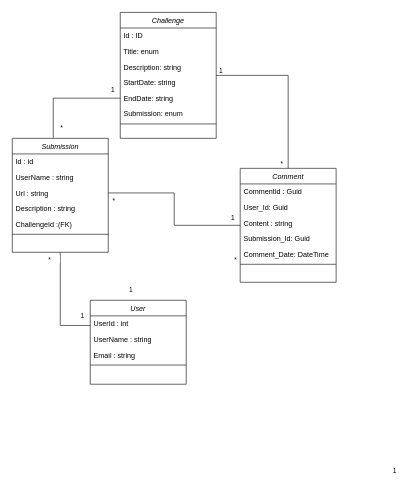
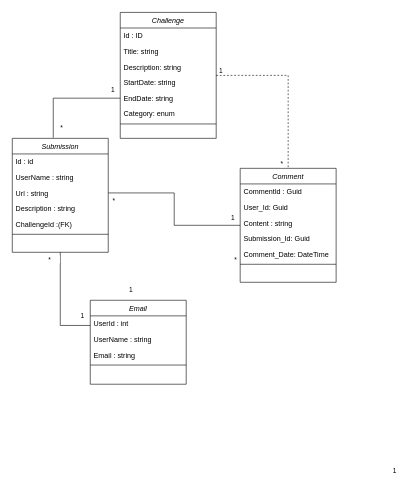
node "Title: enum": label "Title: enum" -> "Title: string"
edge "Challenge" -- "Comment": style solid -> dashed
node "Submission: enum": label "Submission: enum" -> "Category: enum"
node "User": label "User" -> "Email"
